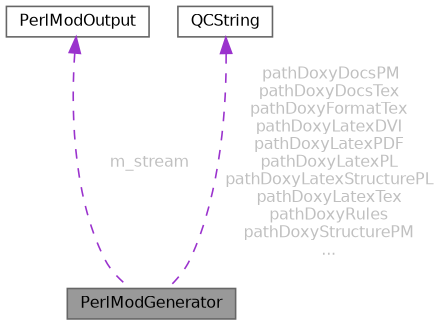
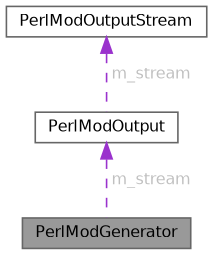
node "PerlModOutputStream": added
node "QCString": removed
